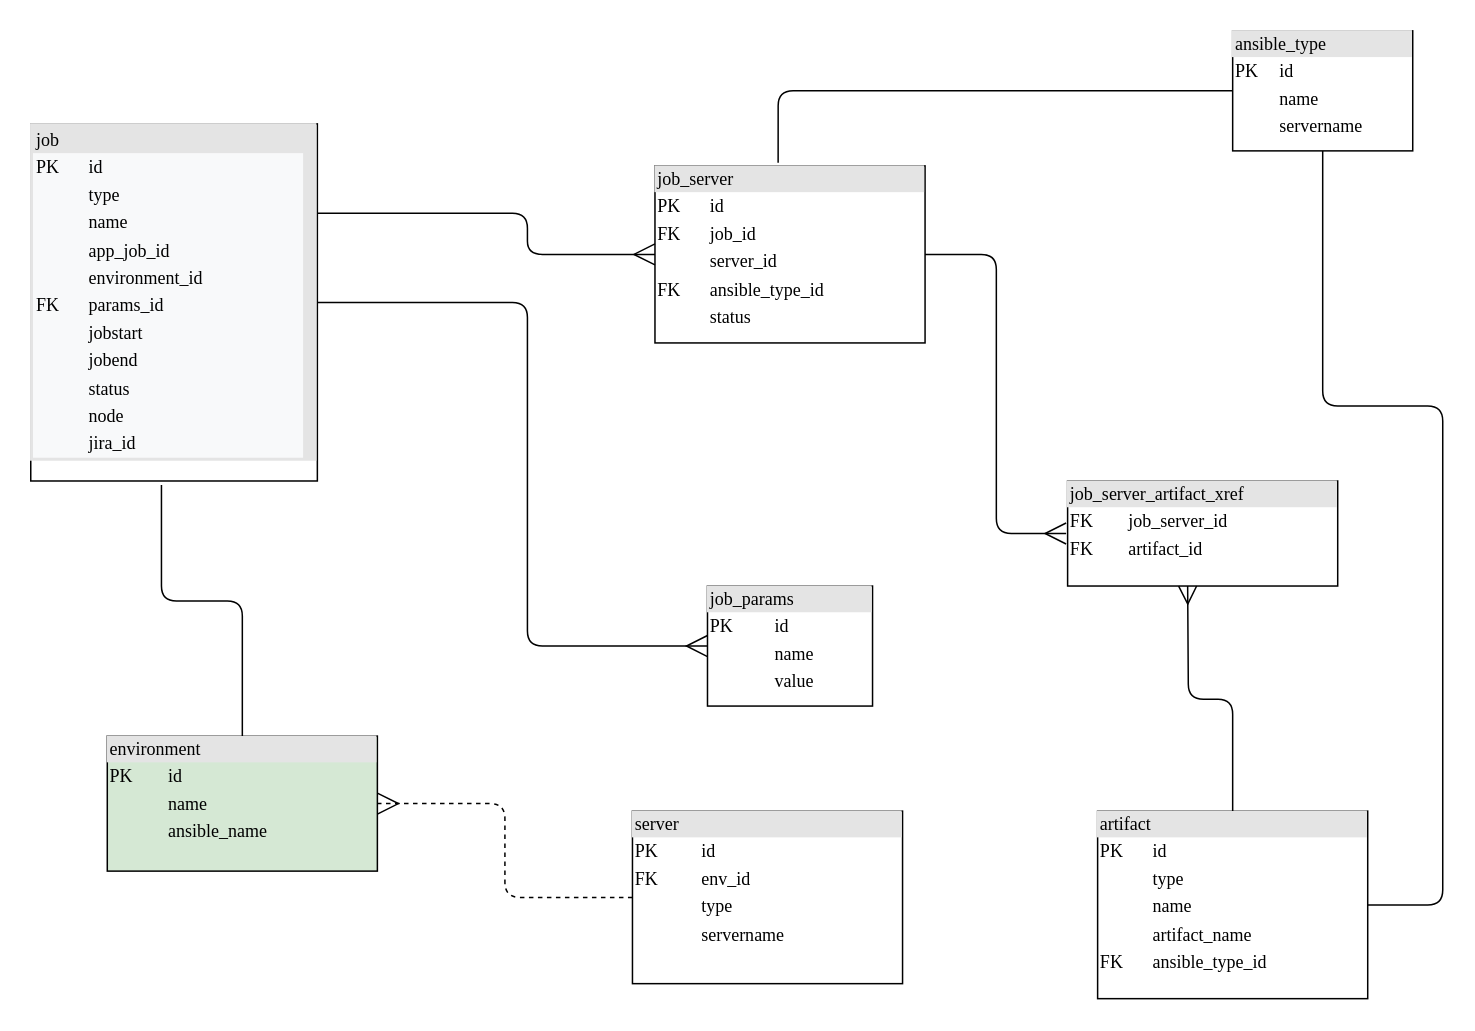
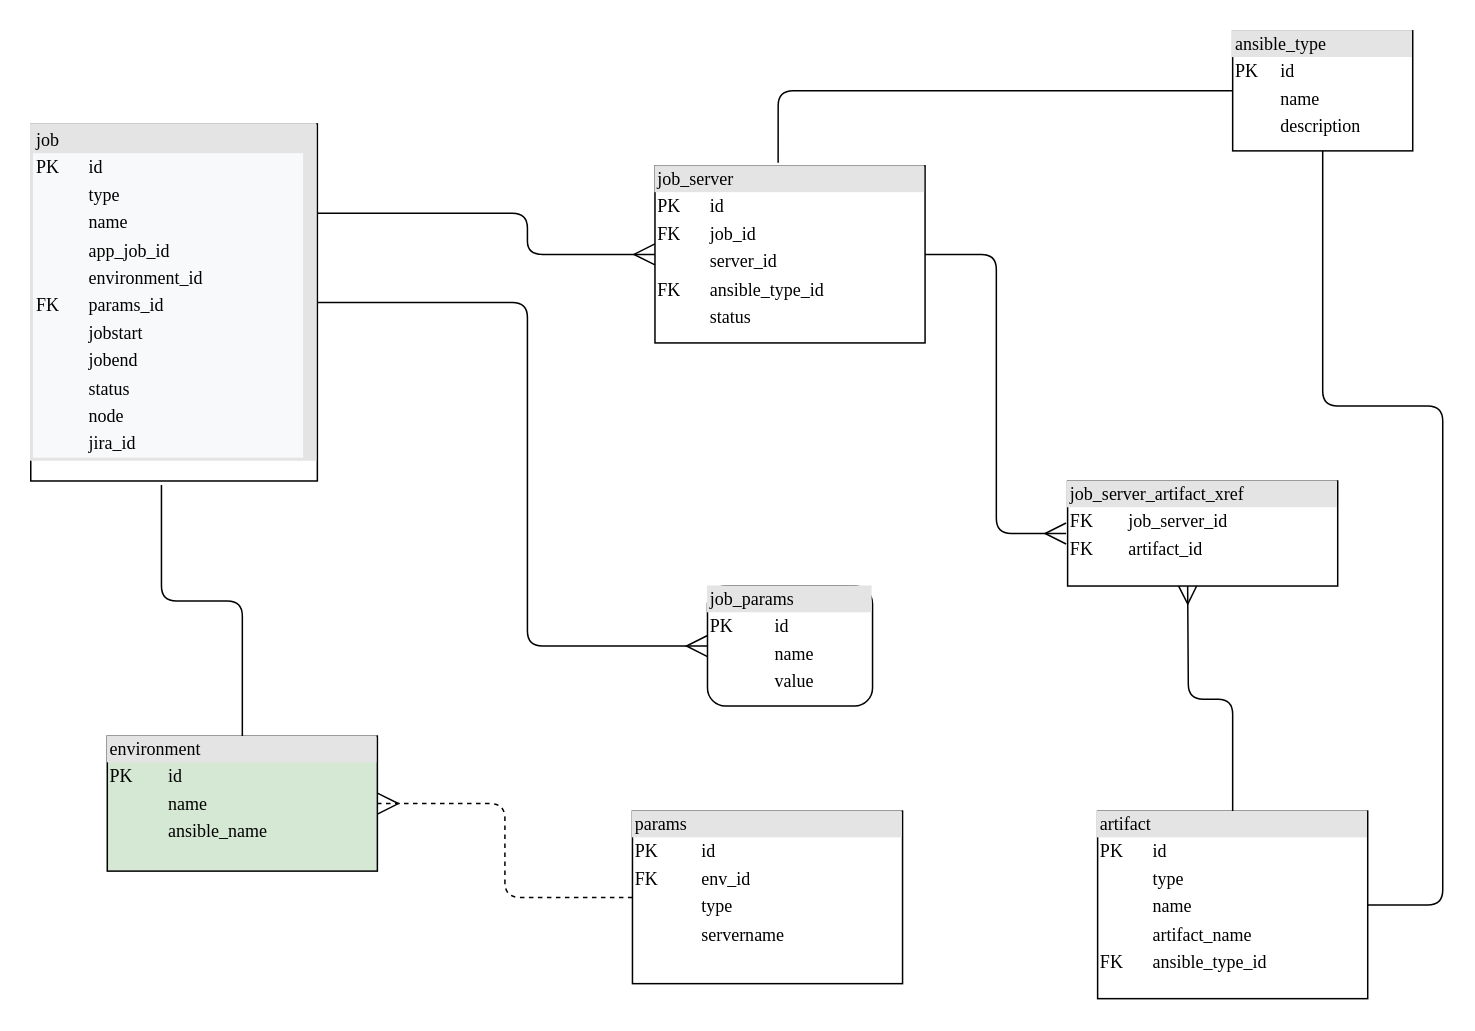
node "ansible_type PK id name servername": label "ansible_type PK id name servername" -> "ansible_type PK id name description"
node "job_params PK id name value": shape rectangle -> rounded rectangle
node "server PK id FK env_id type servername": label "server PK id FK env_id type servername" -> "params PK id FK env_id type servername"
